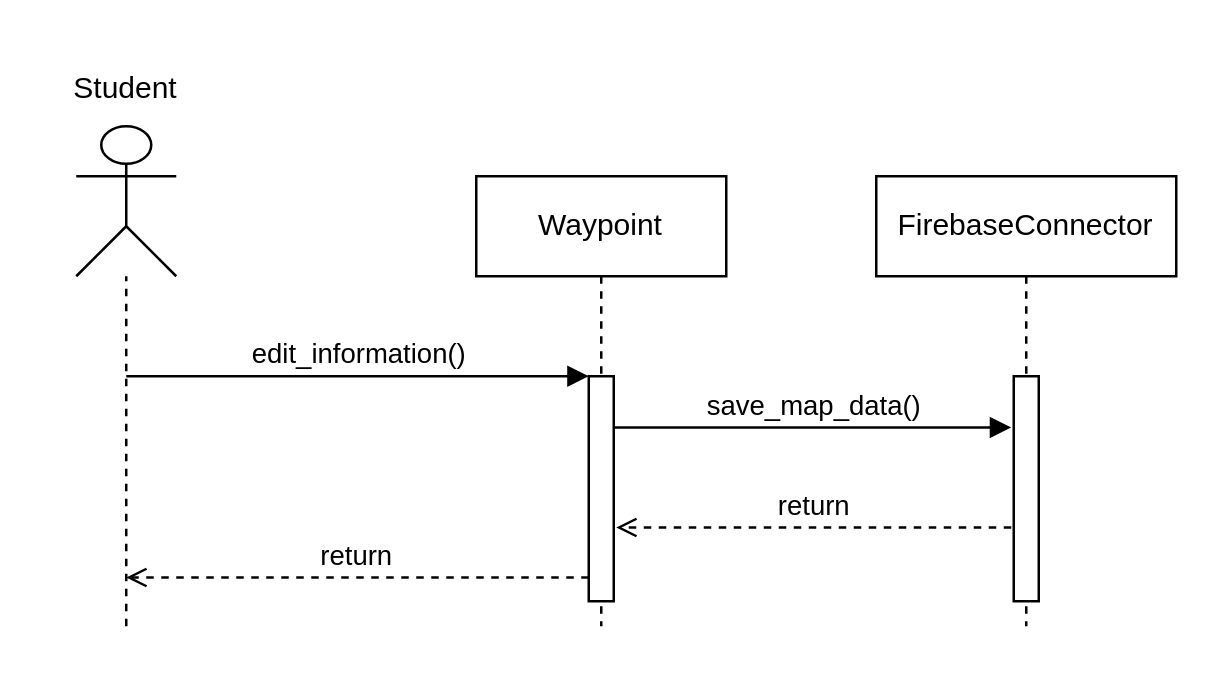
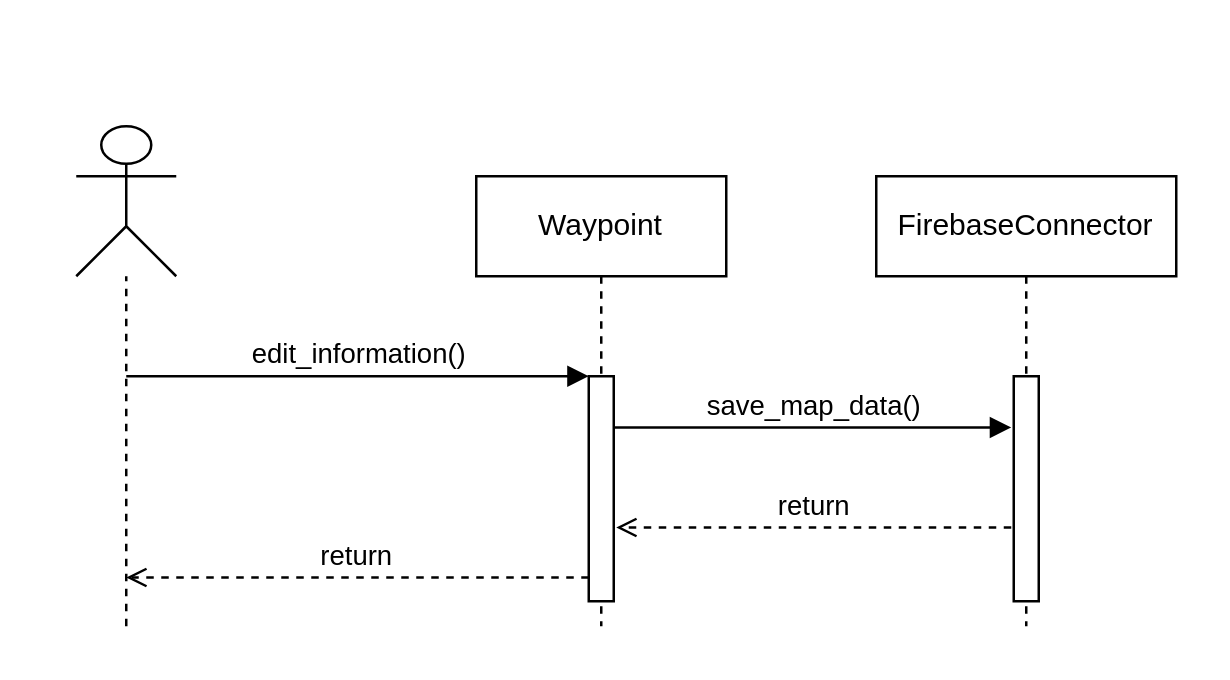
node "Student": removed
